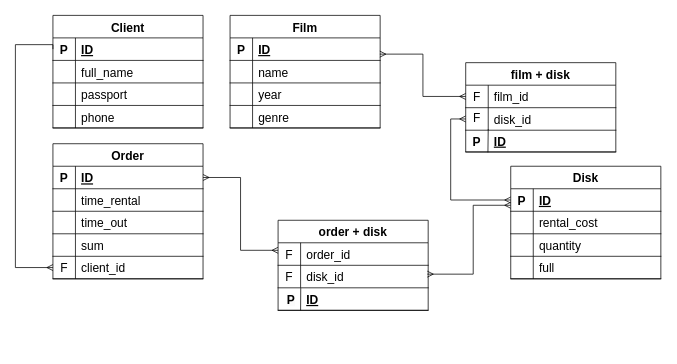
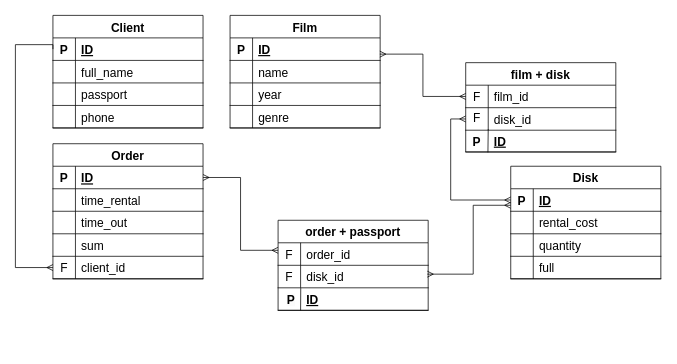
node "order + disk": label "order + disk" -> "order + passport"
